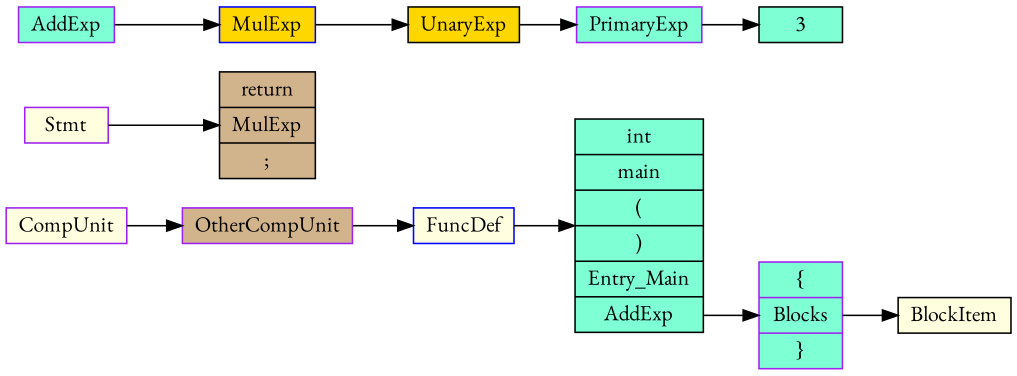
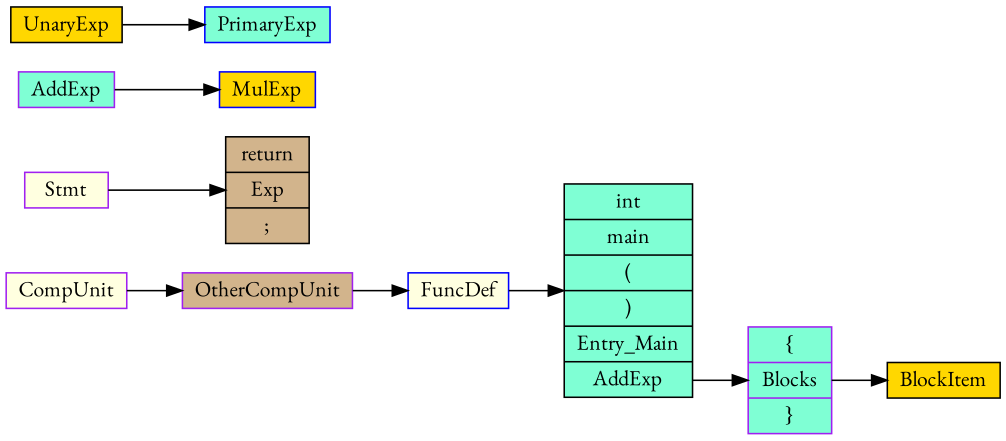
edge "MulExp" -> "UnaryExp": removed
node "PrimaryExp": color purple -> blue
node "3": removed
node "return": text "MulExp" -> "Exp"
node "BlockItem": fillcolor lightyellow -> gold
